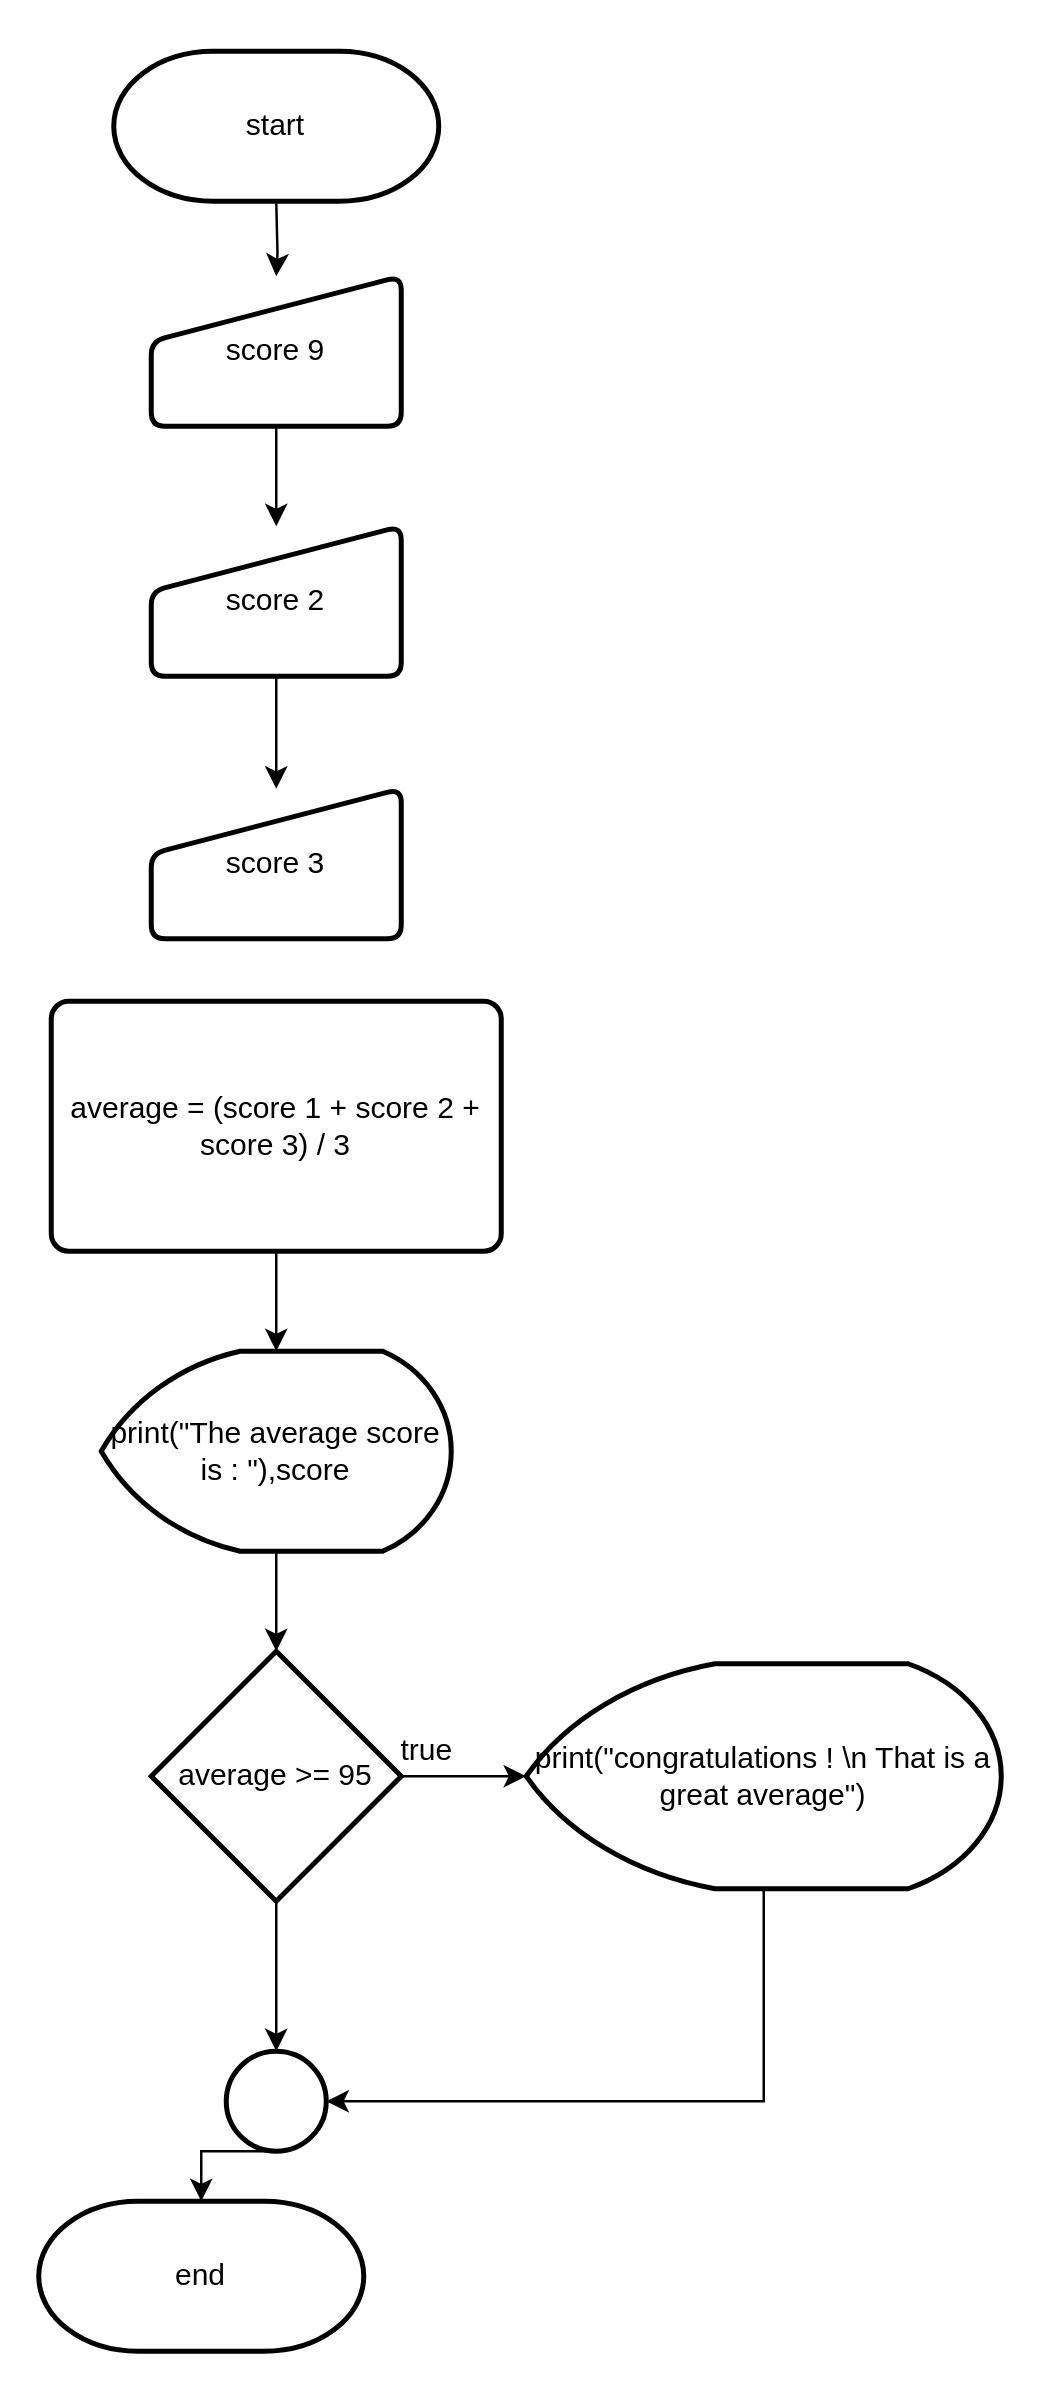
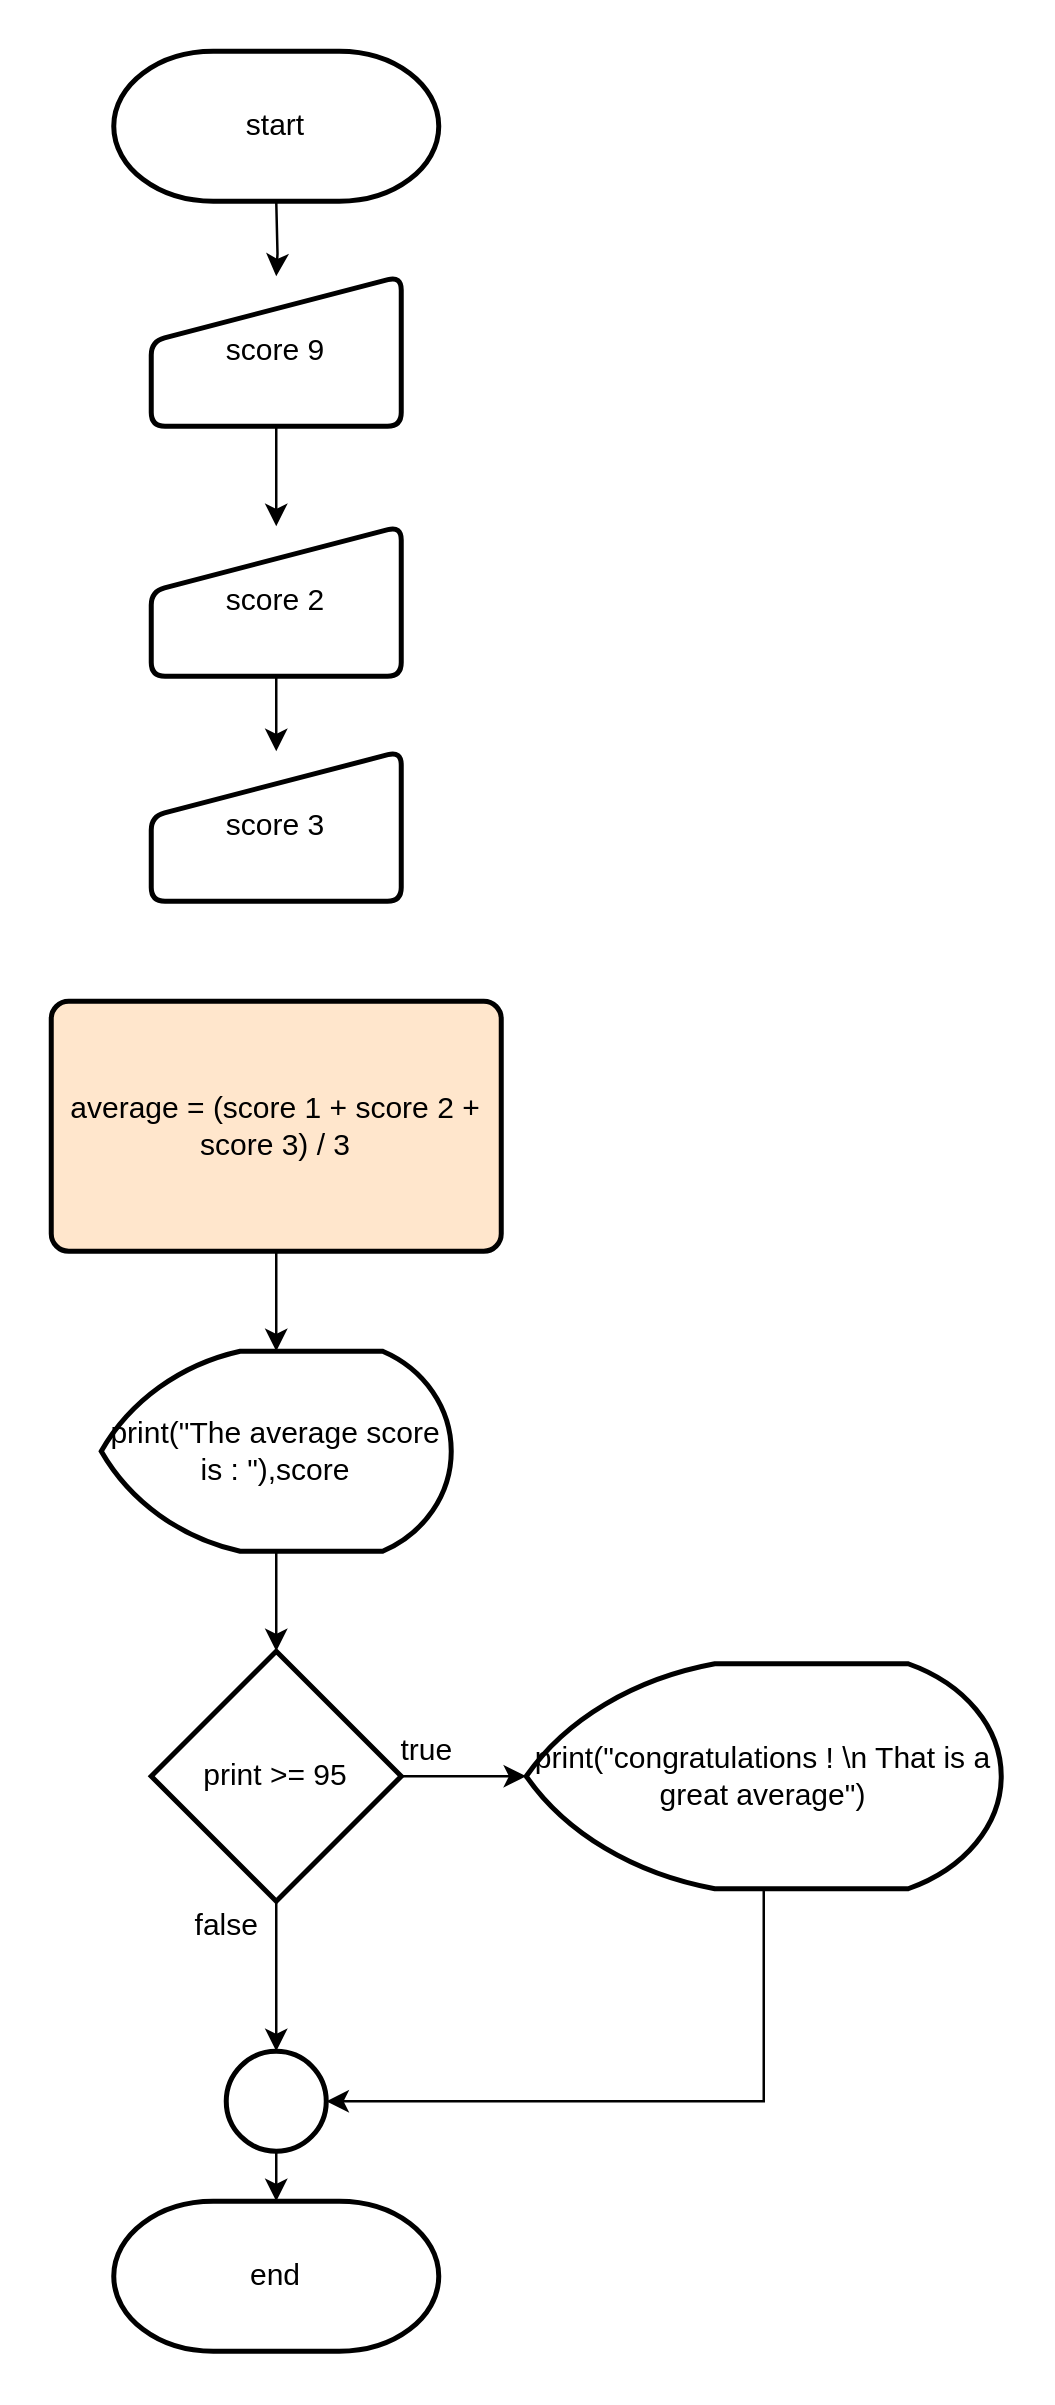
node "score 3": moved (276, 864) -> (276, 826)
node "average = (score 1 + score 2 + score 3) / 3": fillcolor #ffffff -> #ffe6cc
node "average >= 95": label "average >= 95" -> "print >= 95"
node "false": added
node "end": moved (201, 2276) -> (276, 2276)
